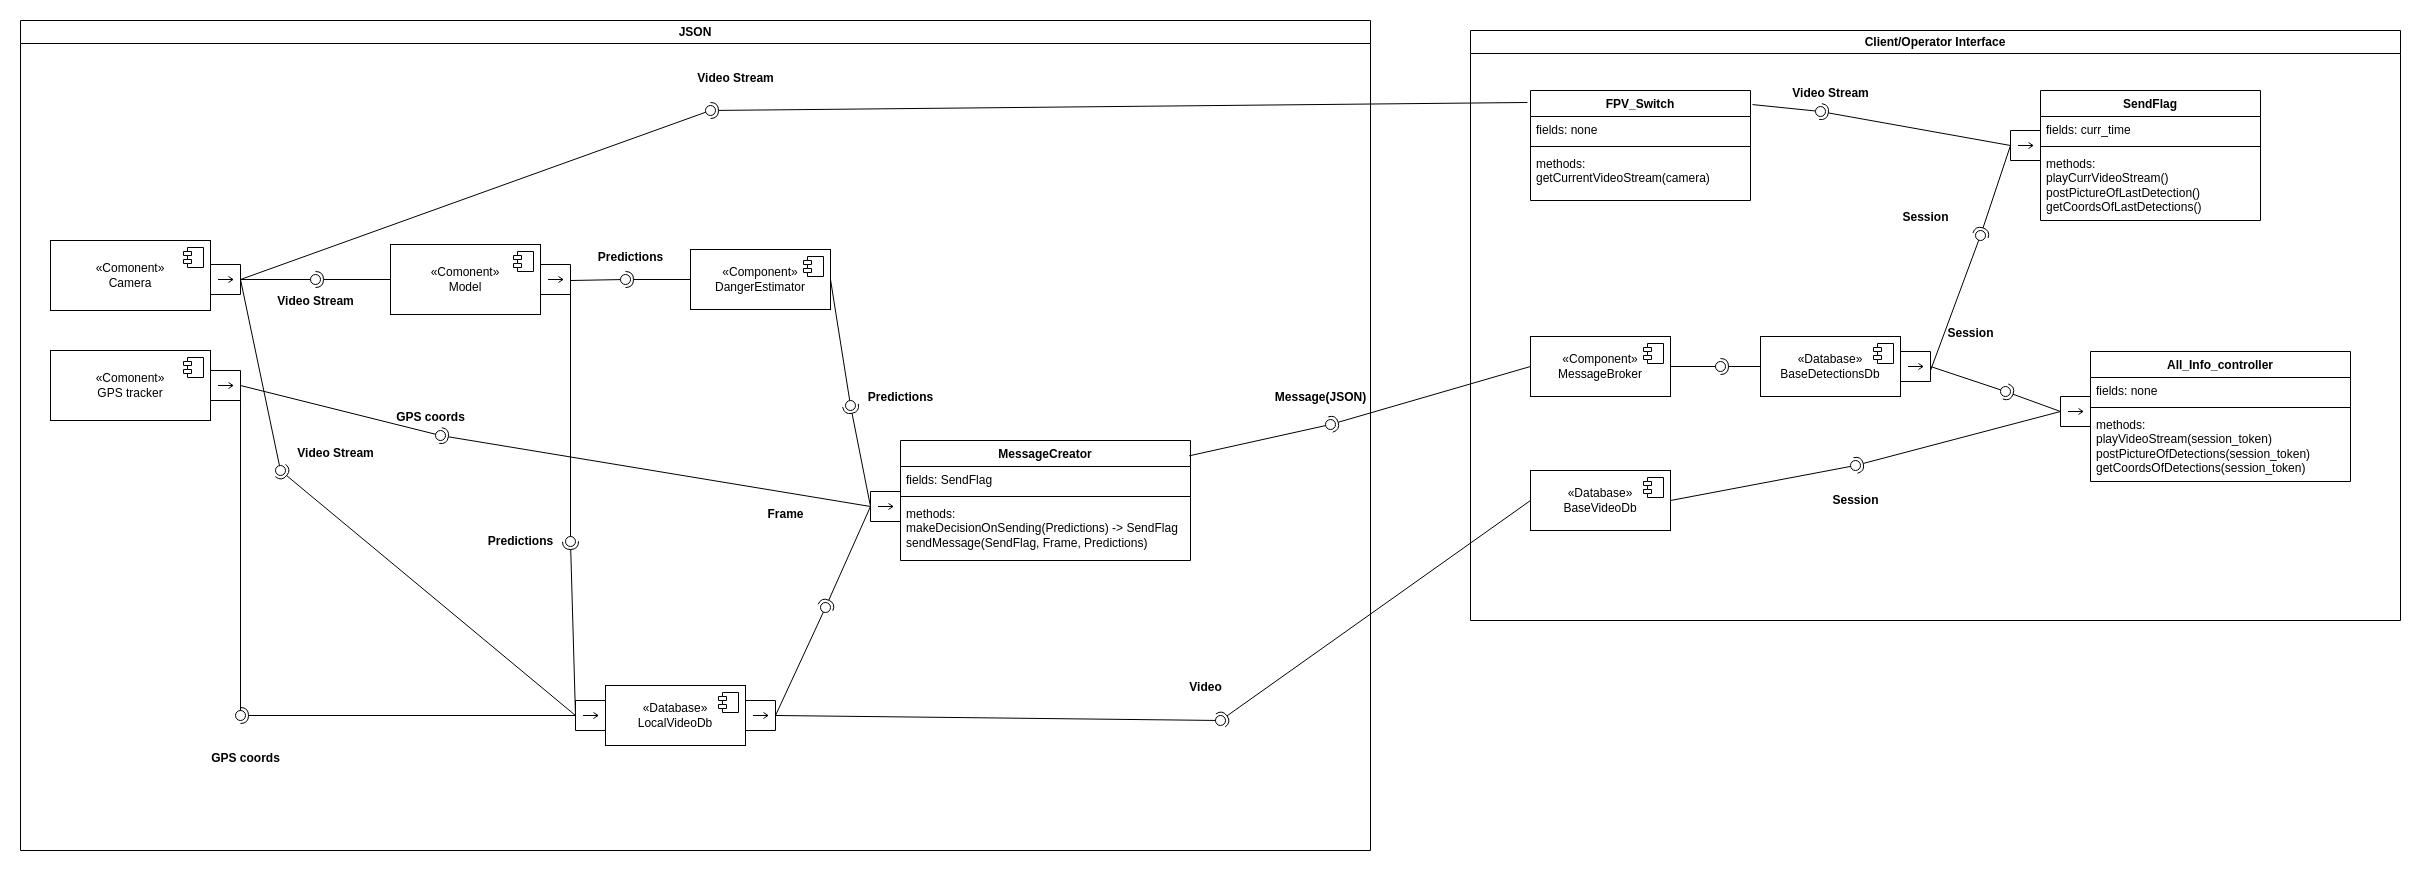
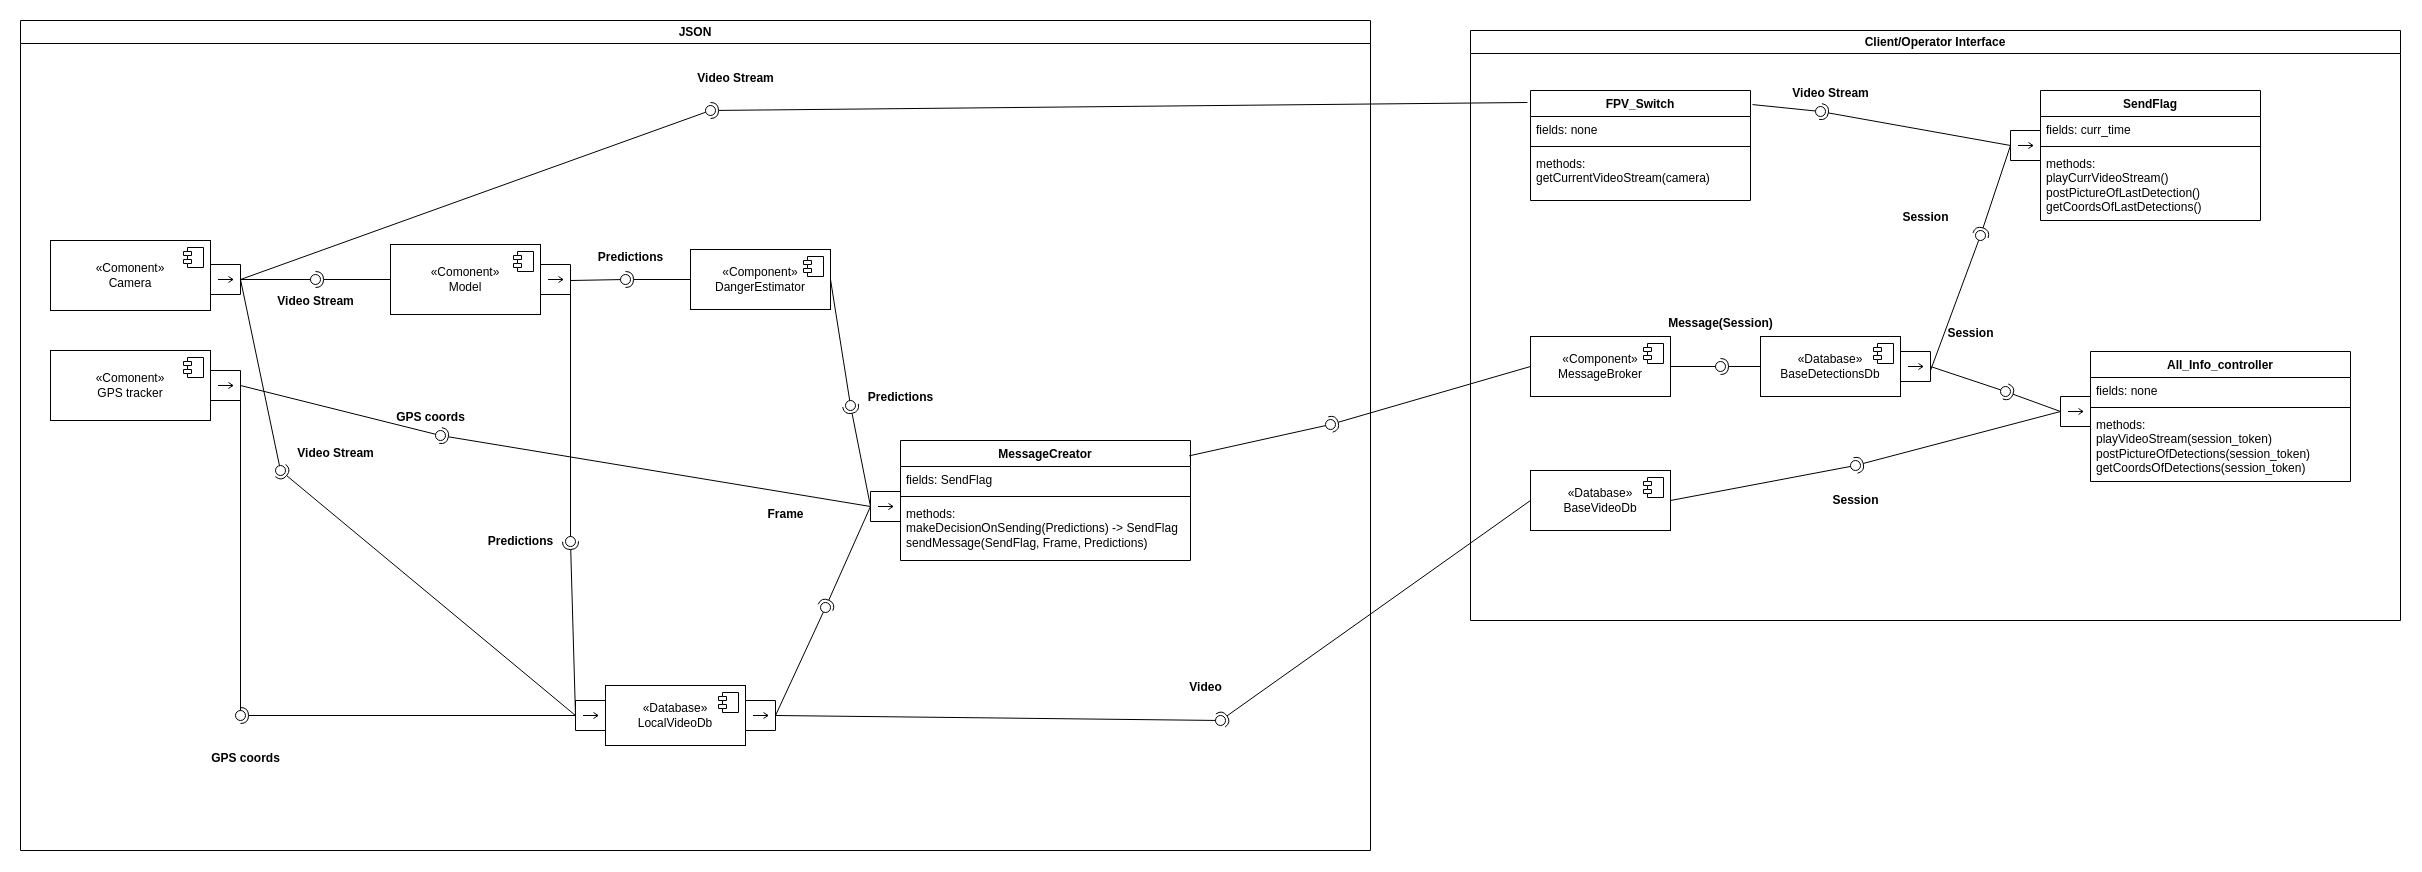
node "Message(Session)": added
node "Message(JSON)": removed
